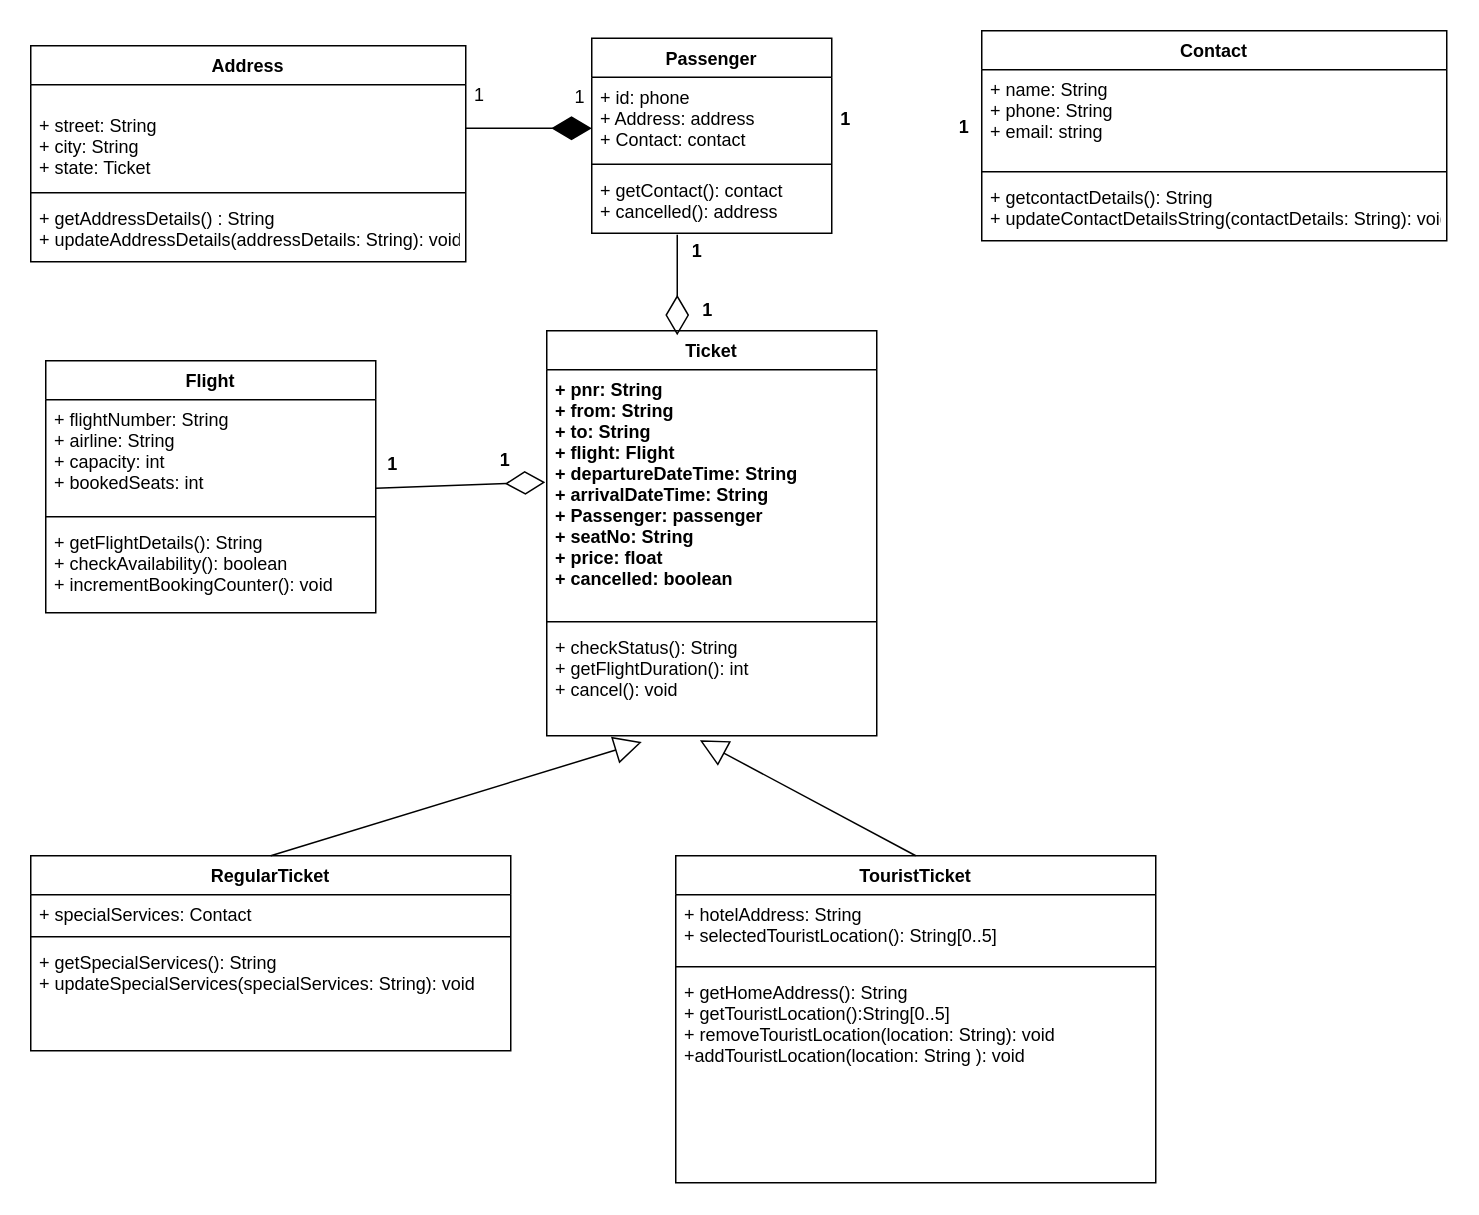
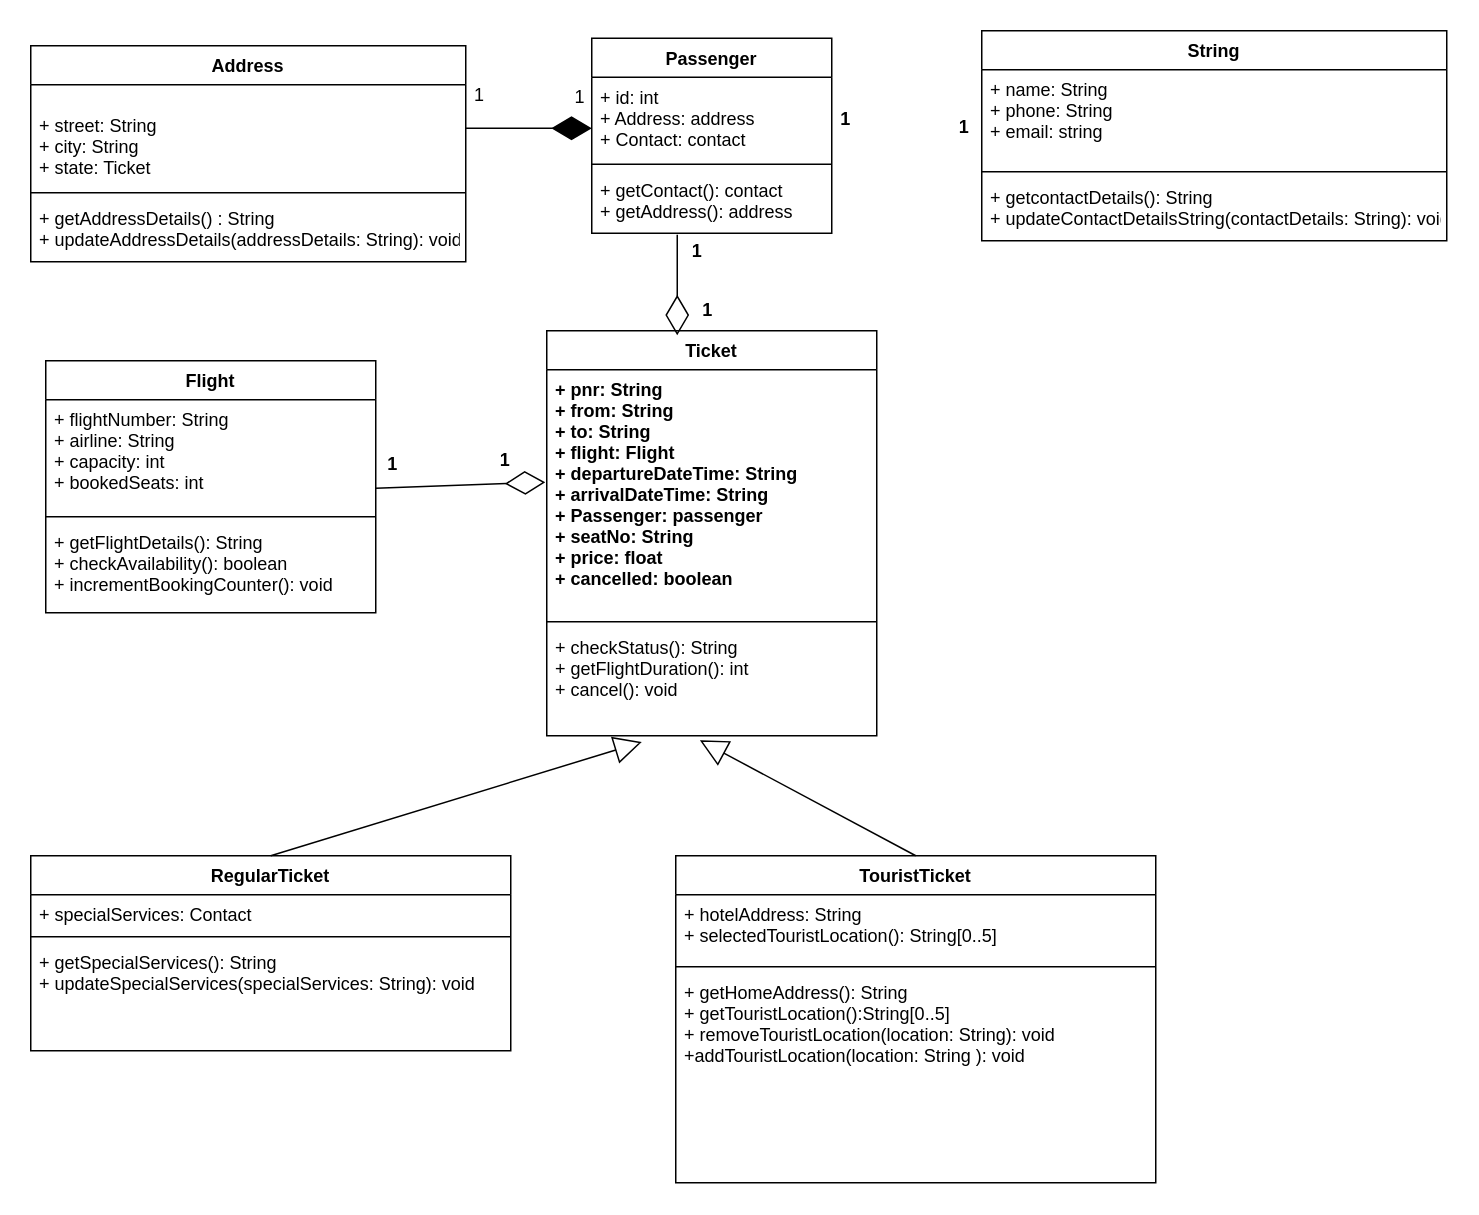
node "Contact": label "Contact" -> "String"
node "+ id: phone + Address: address + Contact: contact": label "+ id: phone + Address: address + Contact: contact" -> "+ id: int + Address: address + Contact: contact"
node "+ getContact(): contact + cancelled(): address": label "+ getContact(): contact + cancelled(): address" -> "+ getContact(): contact + getAddress(): address"
